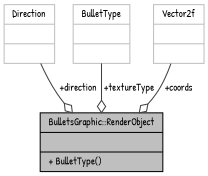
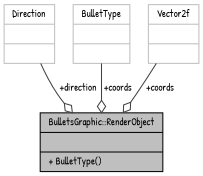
edge "BulletType" -> "BulletsGraphic::RenderObject": label " +textureType" -> " +coords"
